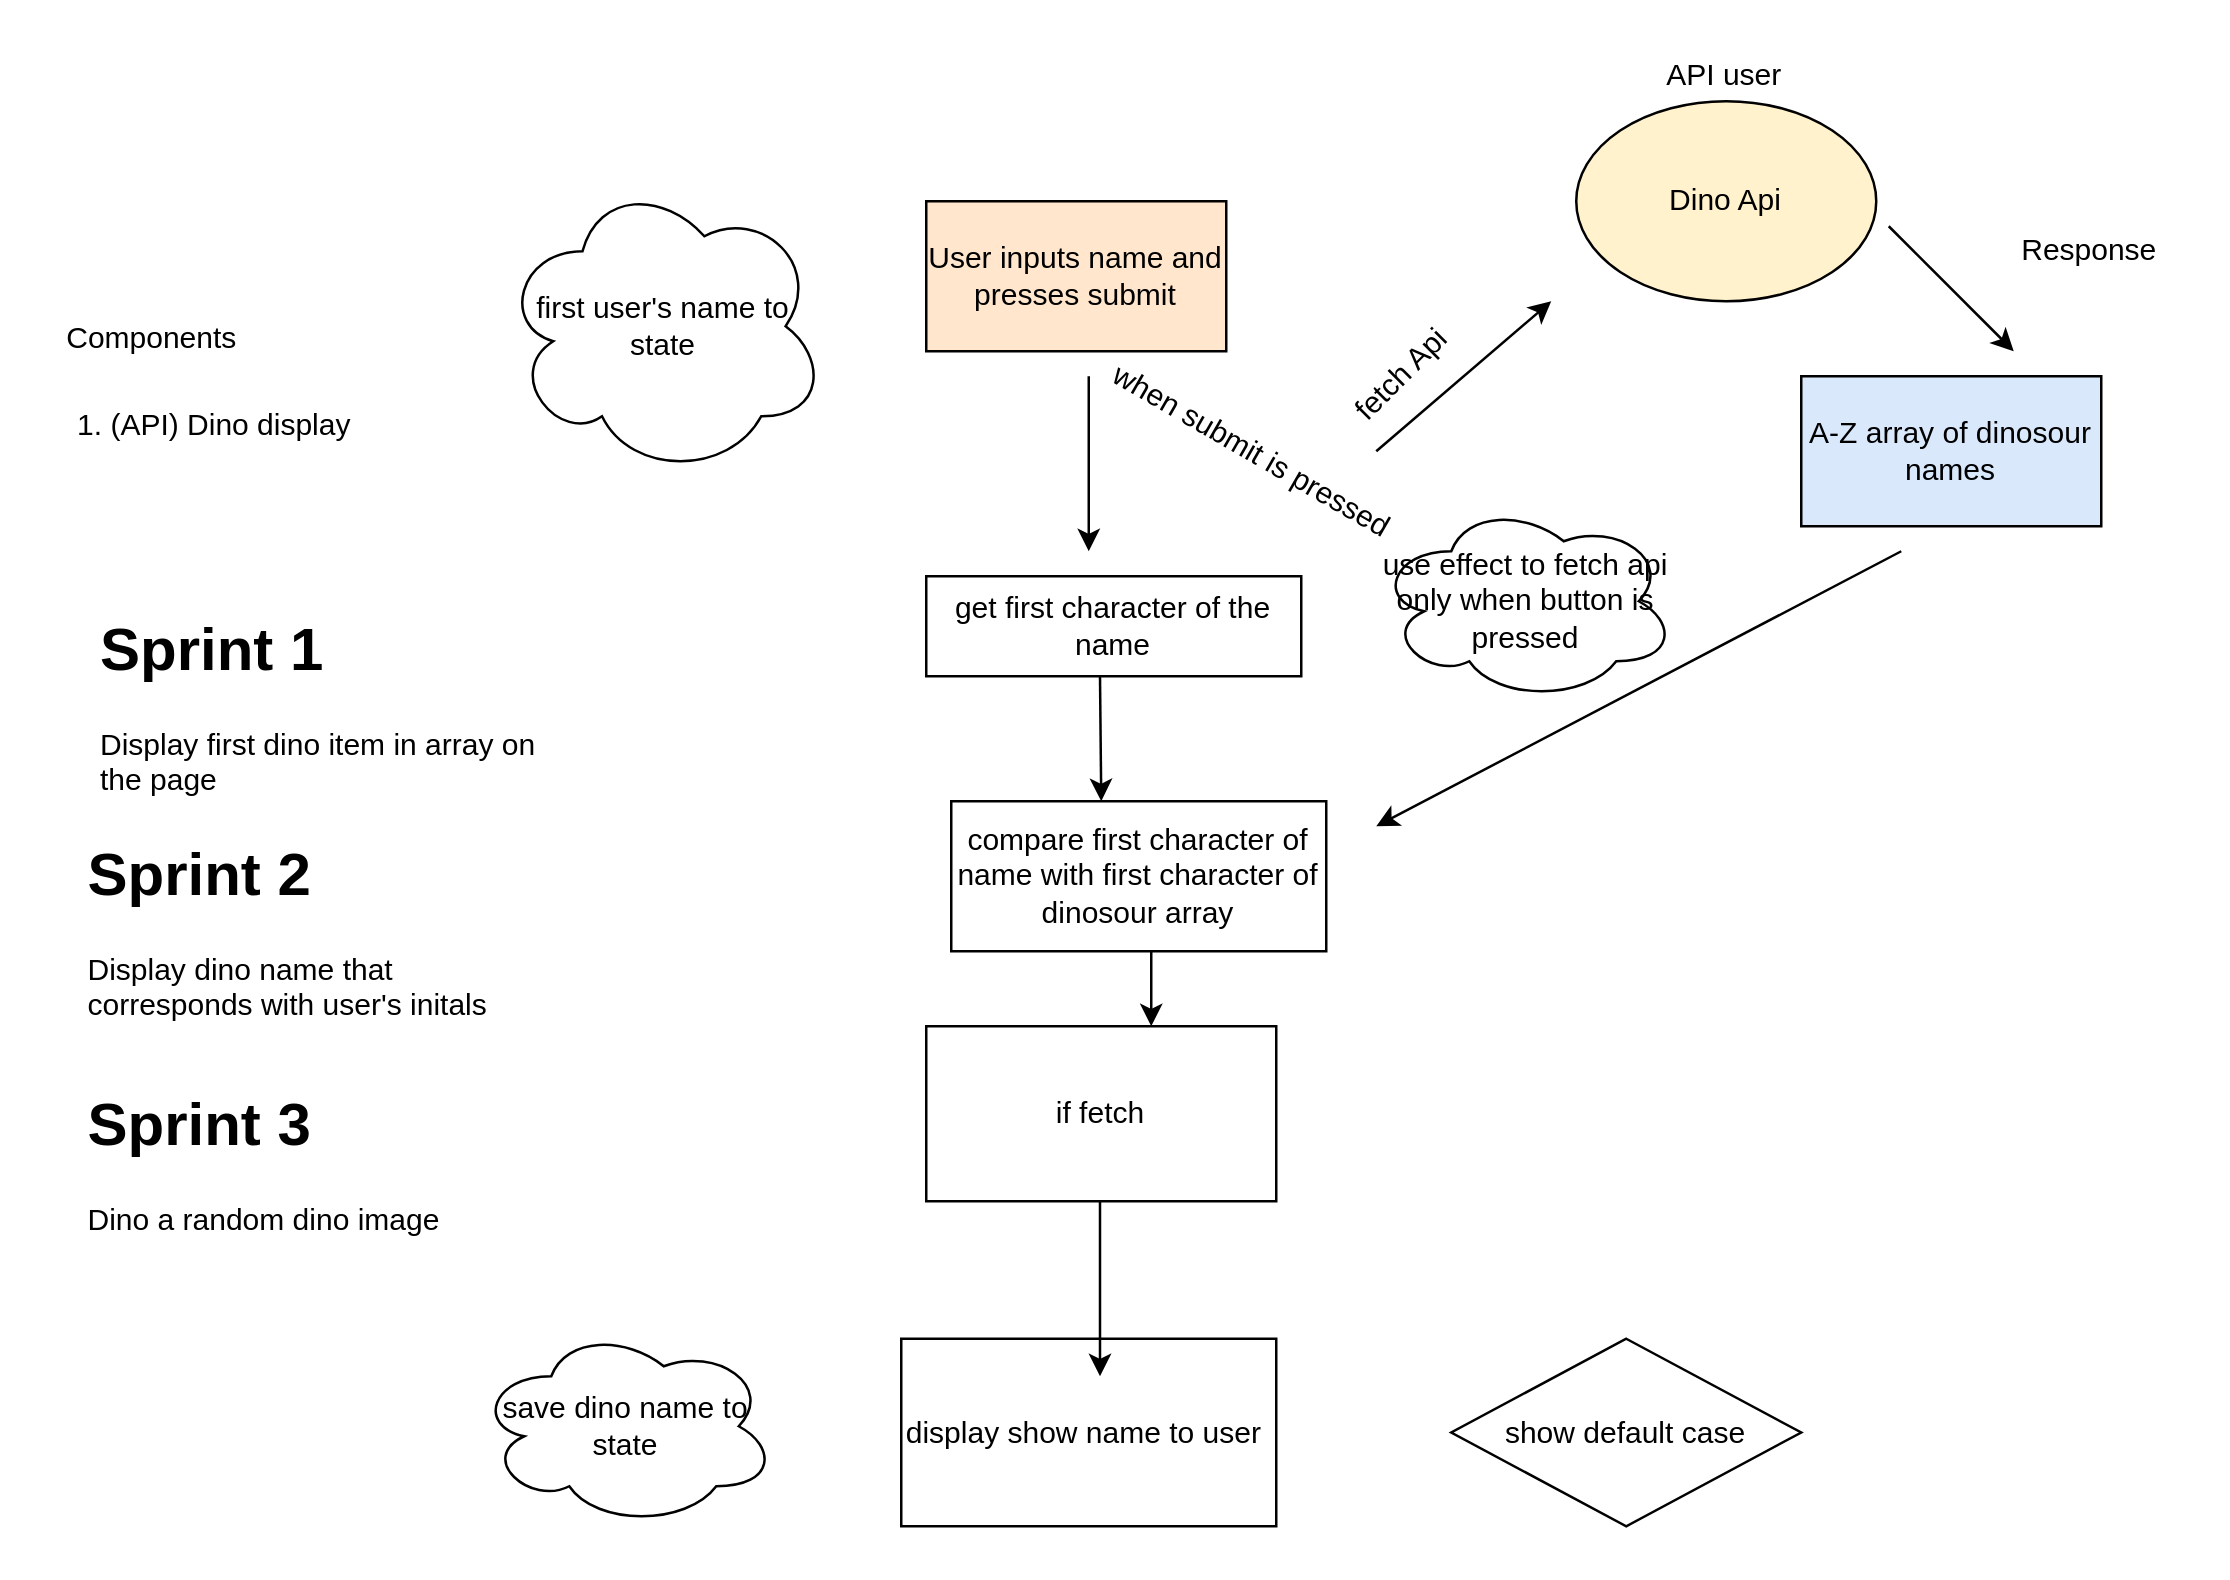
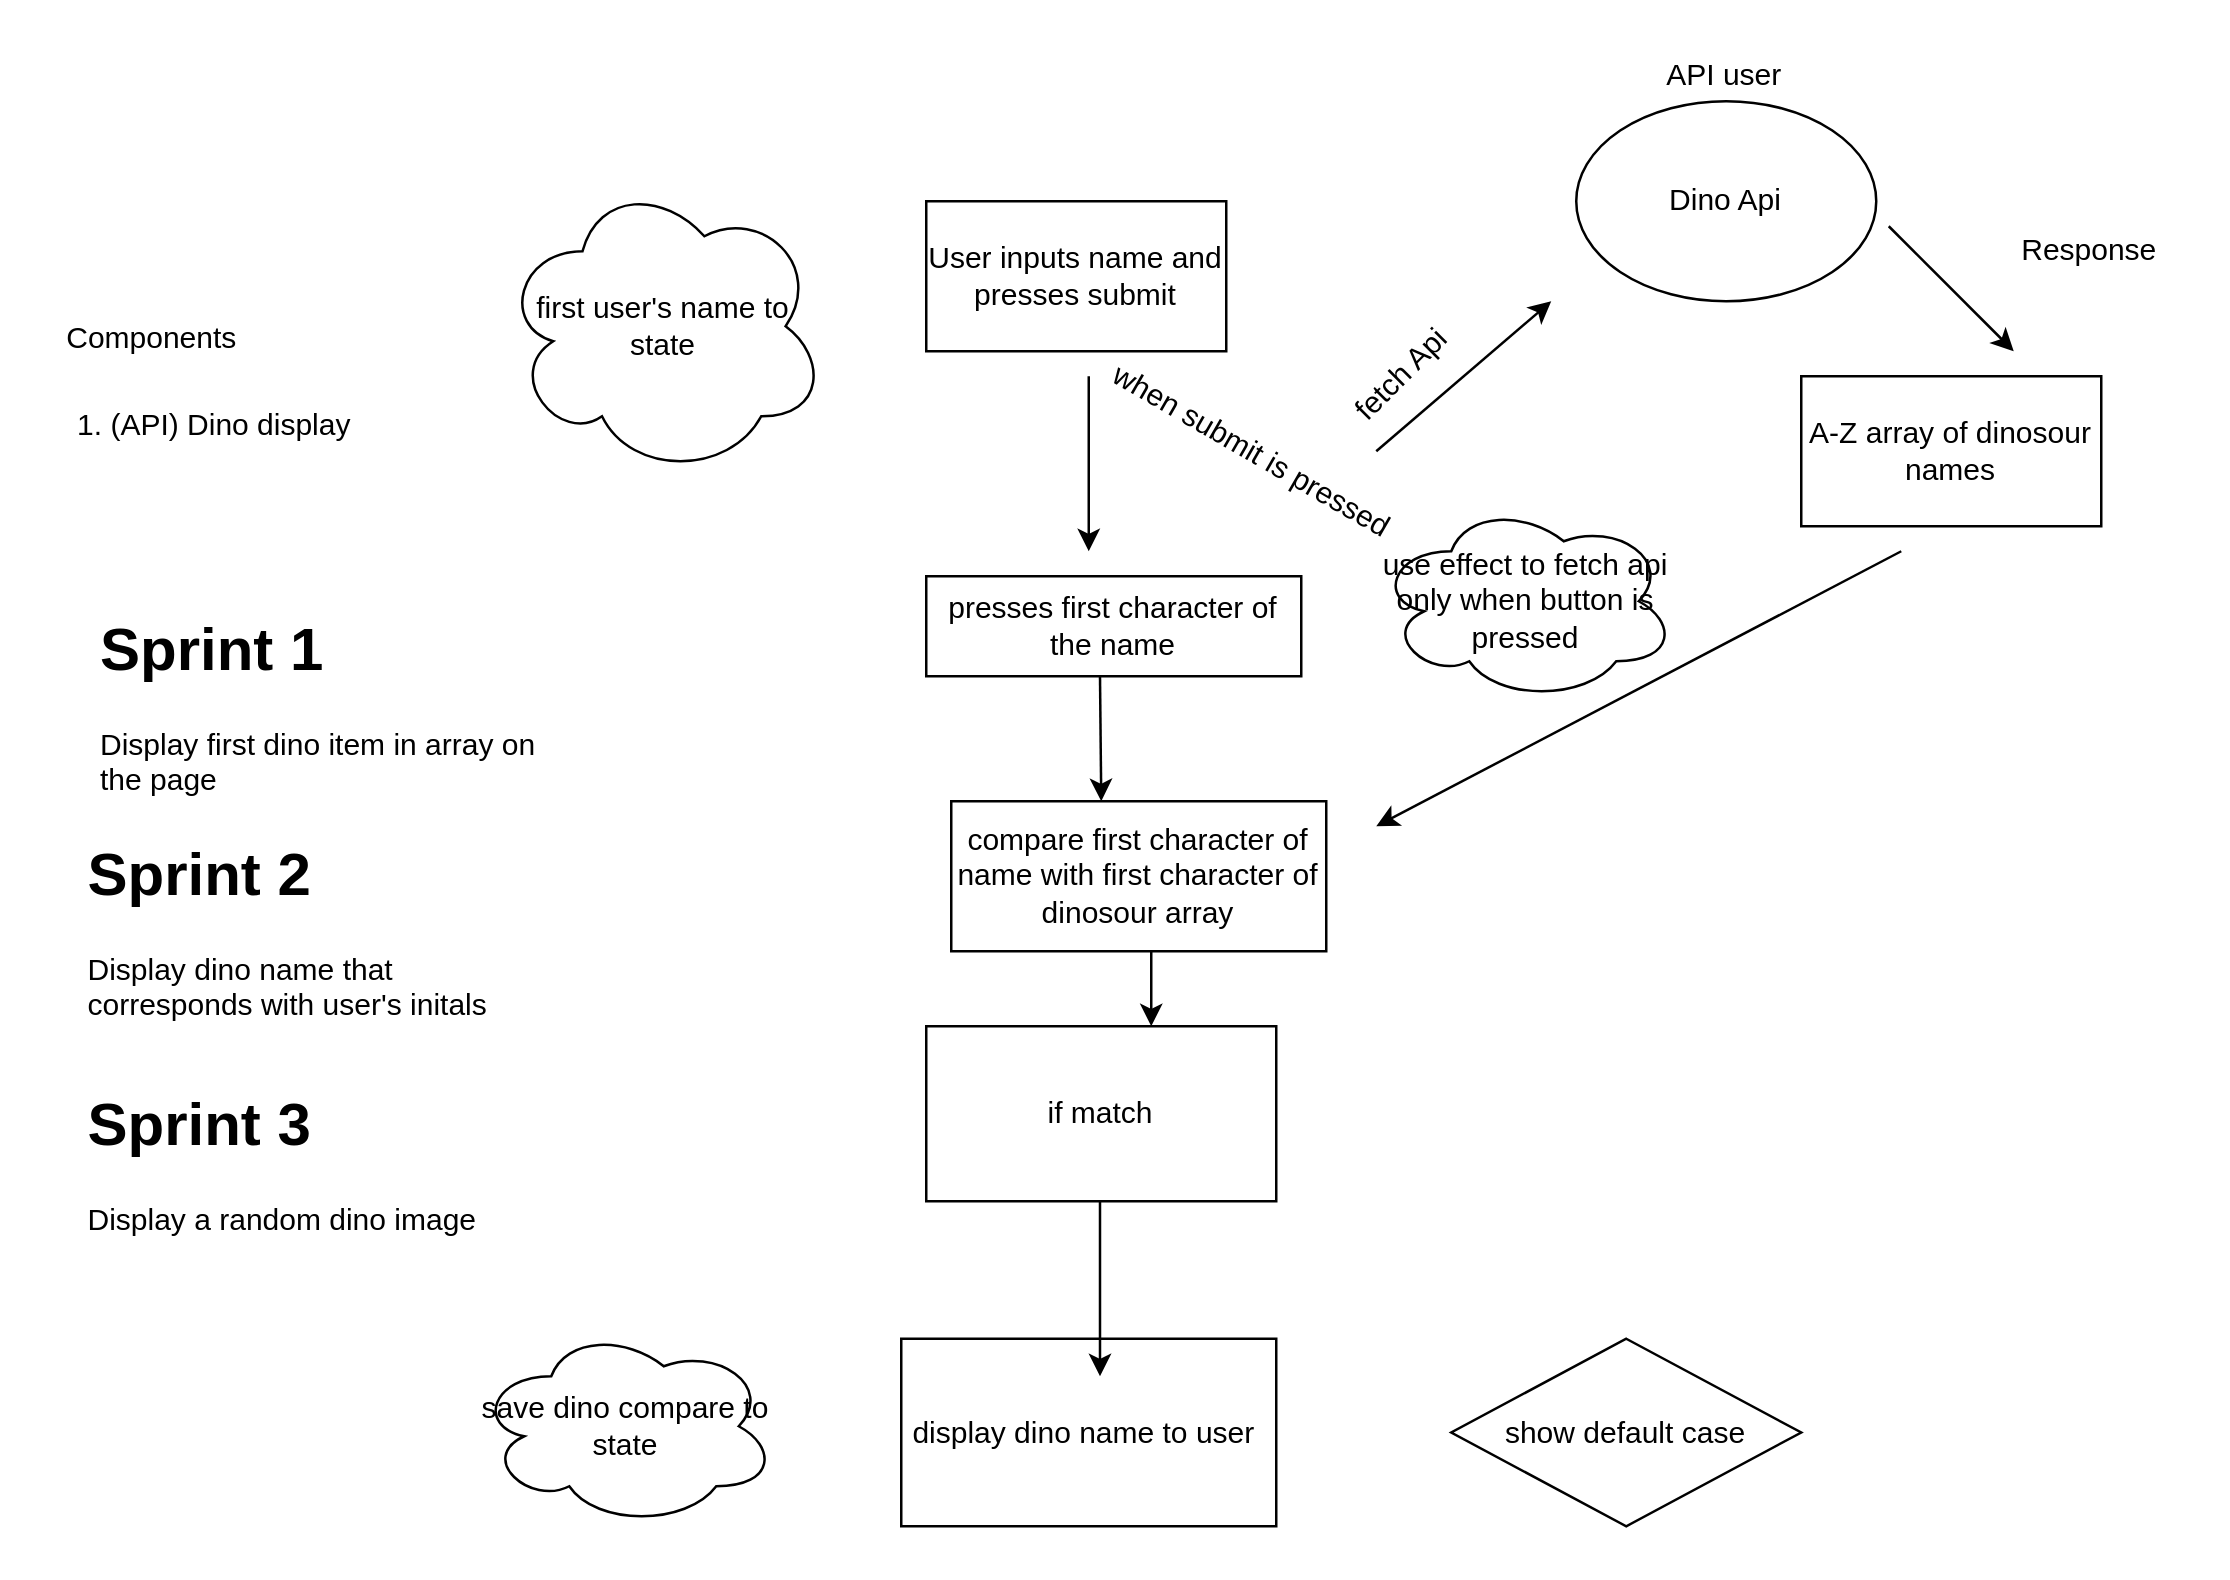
node "Dino Api": fillcolor #fff2cc -> #ffffff
node "User inputs name and presses submit": fillcolor #ffe6cc -> #ffffff
node "A-Z array of dinosour names": fillcolor #dae8fc -> #ffffff
node "get first character of the name": label "get first character of the name" -> "presses first character of the name"
node "Sprint 3Dino a random dino image": label "Sprint 3Dino a random dino image" -> "Sprint 3Display a random dino image"
node "if fetch": label "if fetch" -> "if match"
node "save dino name to state": label "save dino name to state" -> "save dino compare to state"
node "display show name to user": label "display show name to user" -> "display dino name to user"
